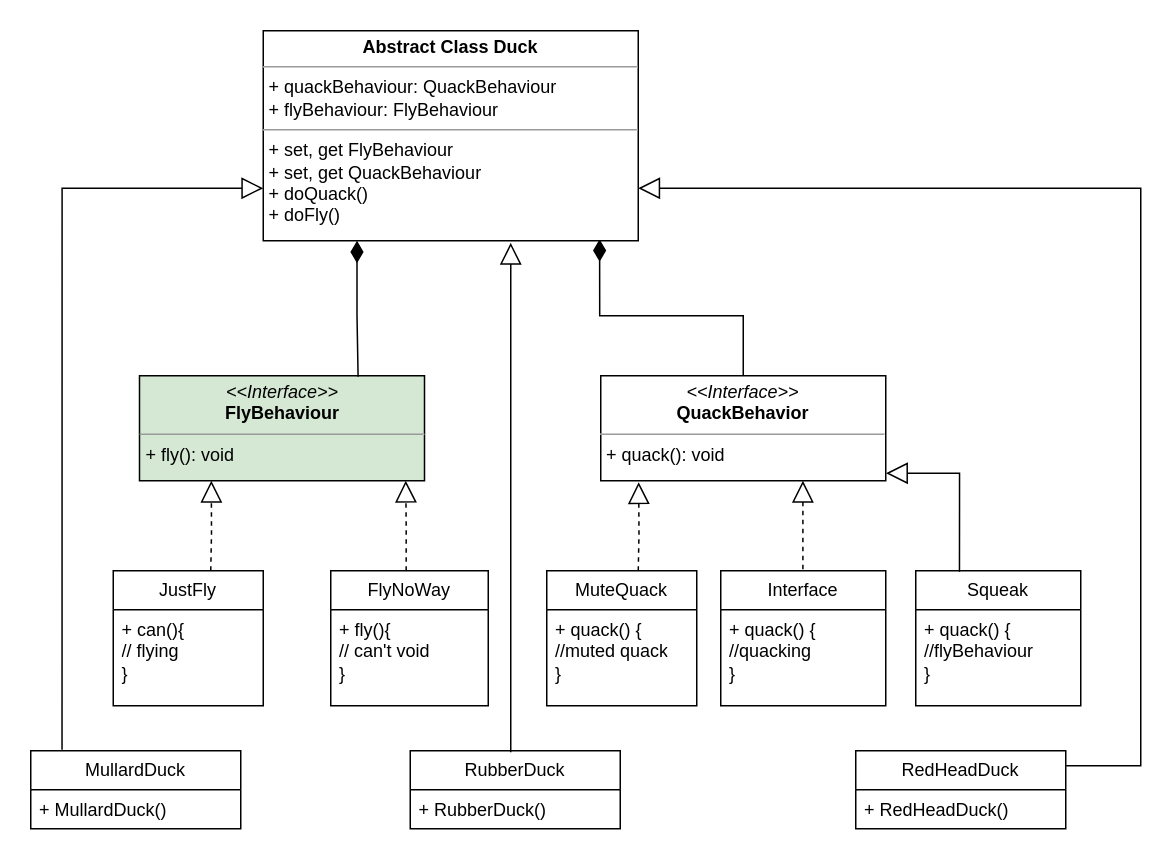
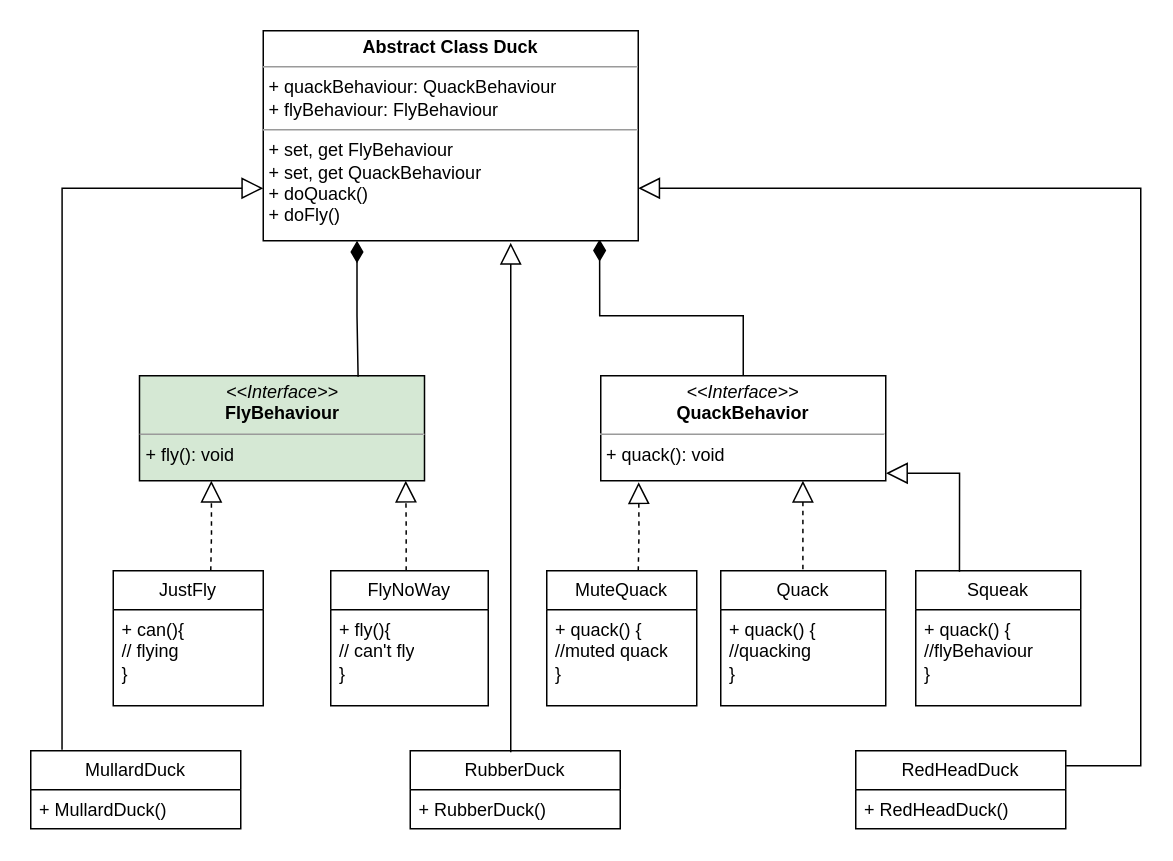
node "Interface": label "Interface" -> "Quack"
node "+ fly(){ // can't void }": label "+ fly(){ // can't void }" -> "+ fly(){ // can't fly }"
